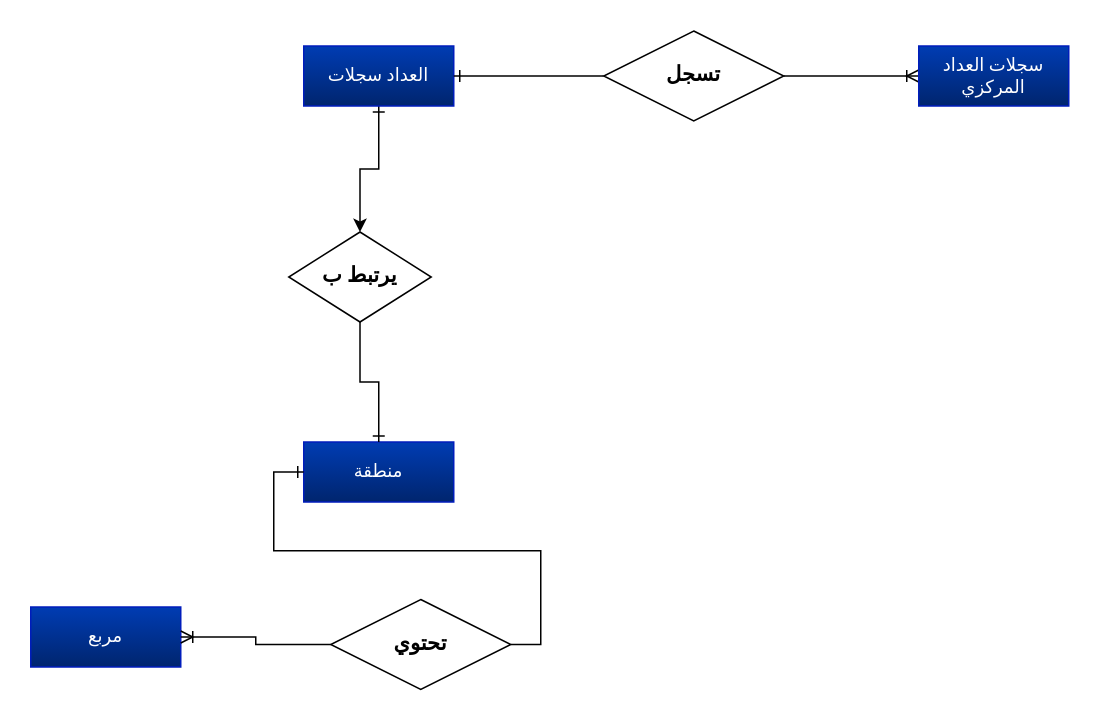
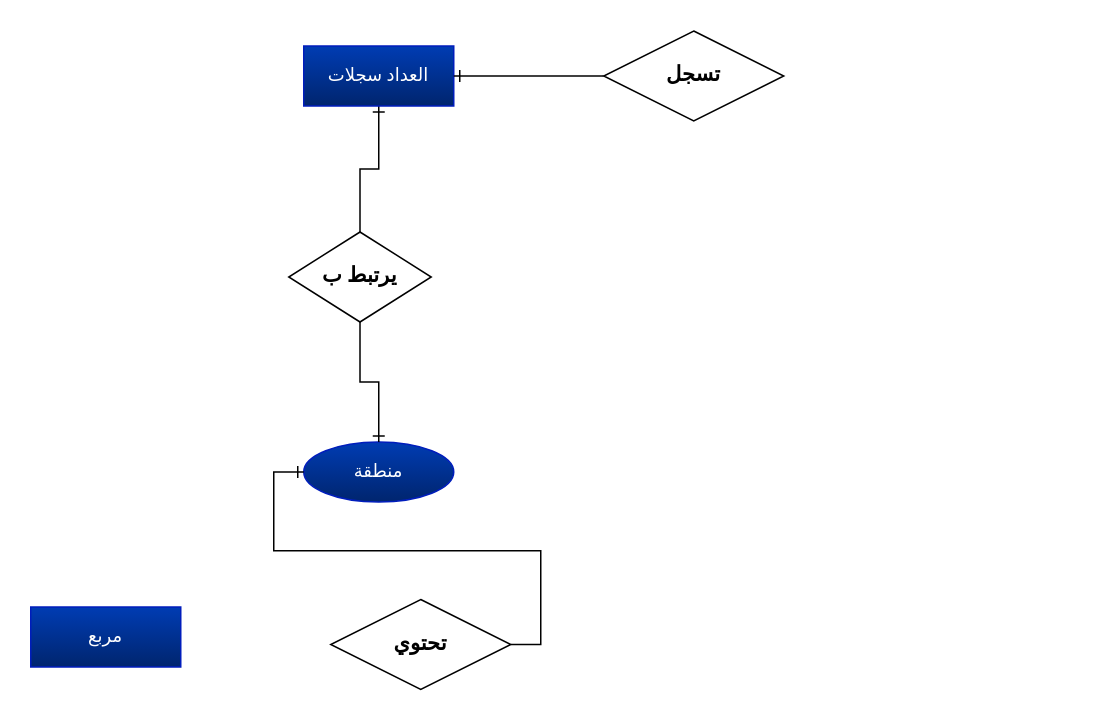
edge "تسجل" -> "سجلات العداد المركزي": removed
node "سجلات العداد المركزي": removed
edge "العداد سجلات" -- "يرتبط ب": arrowhead classic -> none
node "منطقة": shape rectangle -> ellipse
edge "تحتوي" -> "مربع": removed
